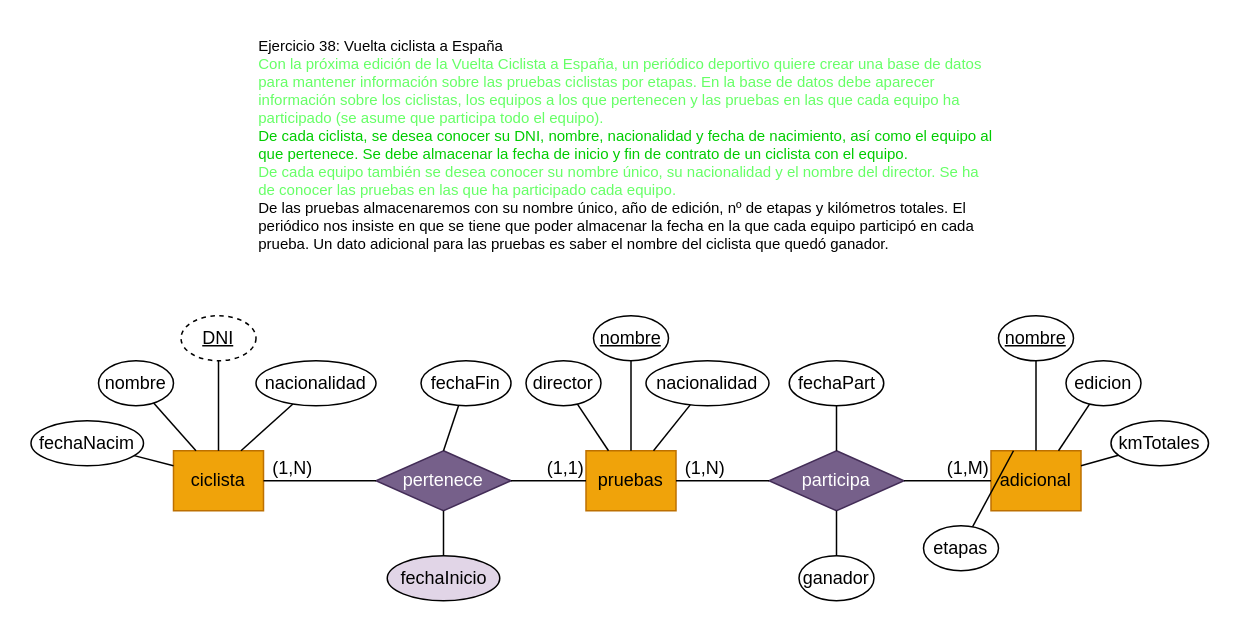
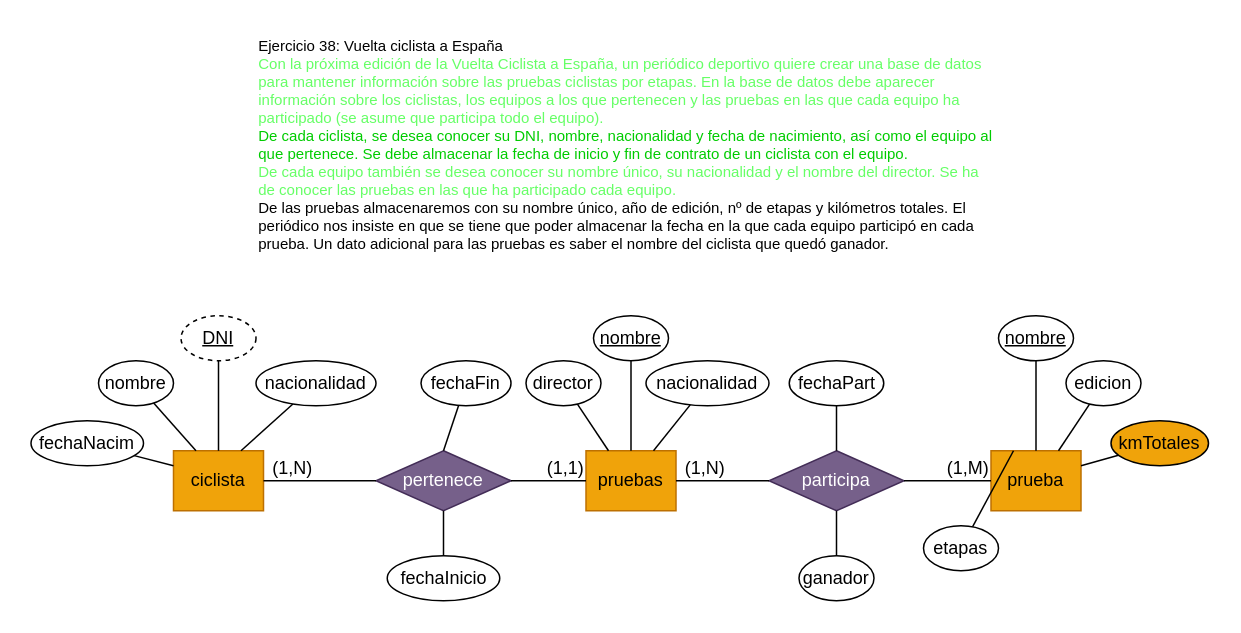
node "kmTotales": fillcolor #ffffff -> #f0a30a
node "adicional": label "adicional" -> "prueba"
node "fechaInicio": fillcolor #e1d5e7 -> #ffffff
